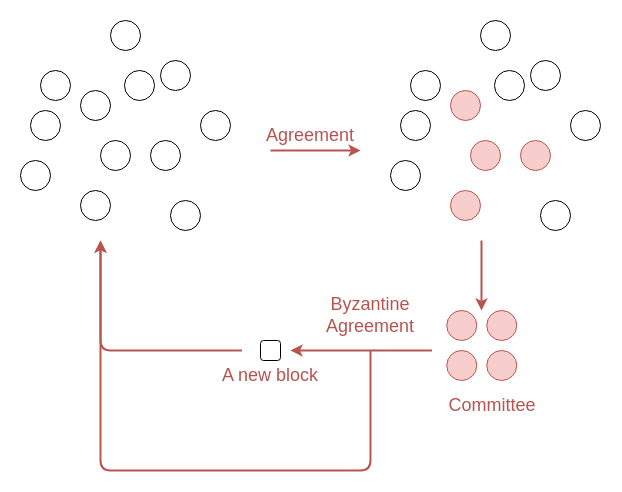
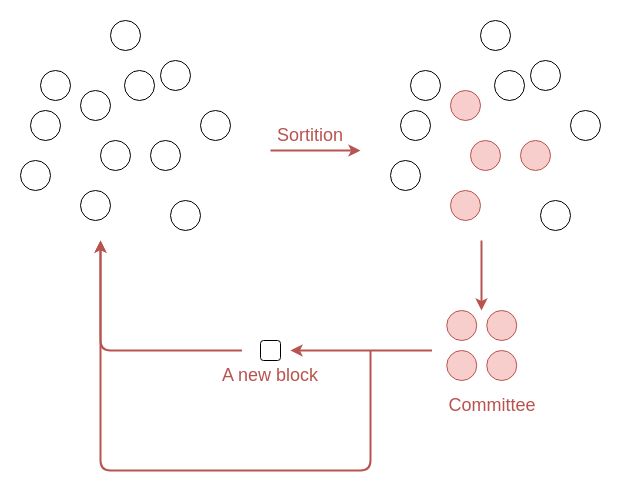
node "Agreement": label "Agreement" -> "Sortition"
node "Byzantine Agreement": removed
